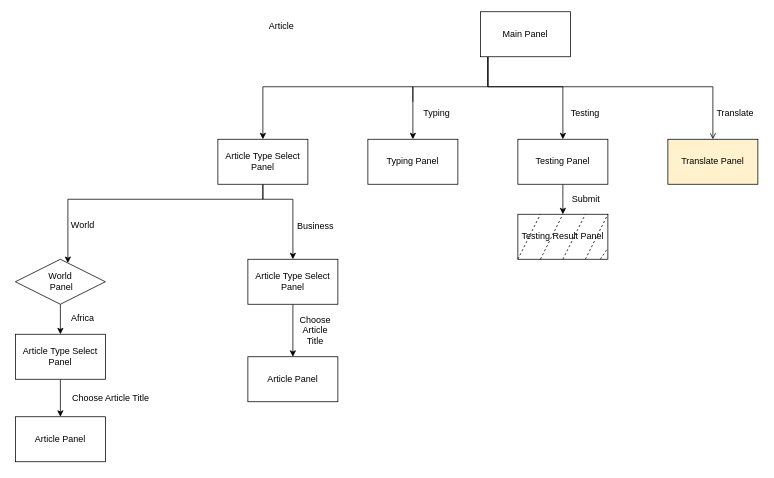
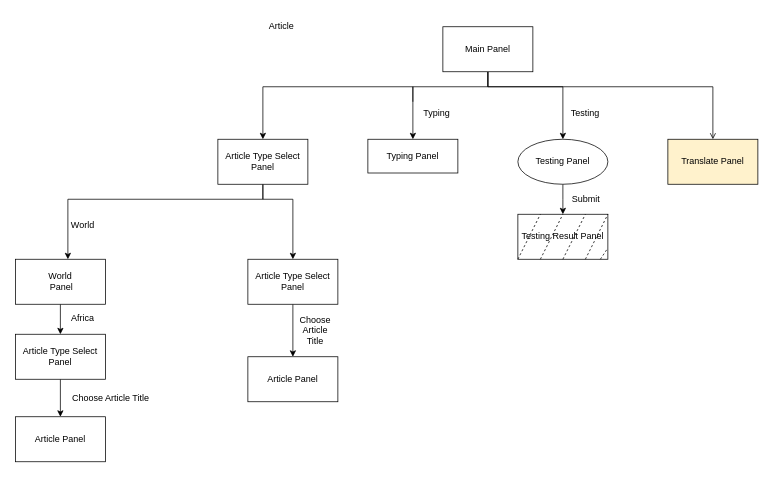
node "Main Panel": moved (525, 34) -> (488, 49)
node "Translate": removed
node "Typing Panel": size 90x45 -> 90x34
node "Testing Panel": shape rectangle -> ellipse
node "Business": removed
node "World Panel": shape diamond -> rectangle
